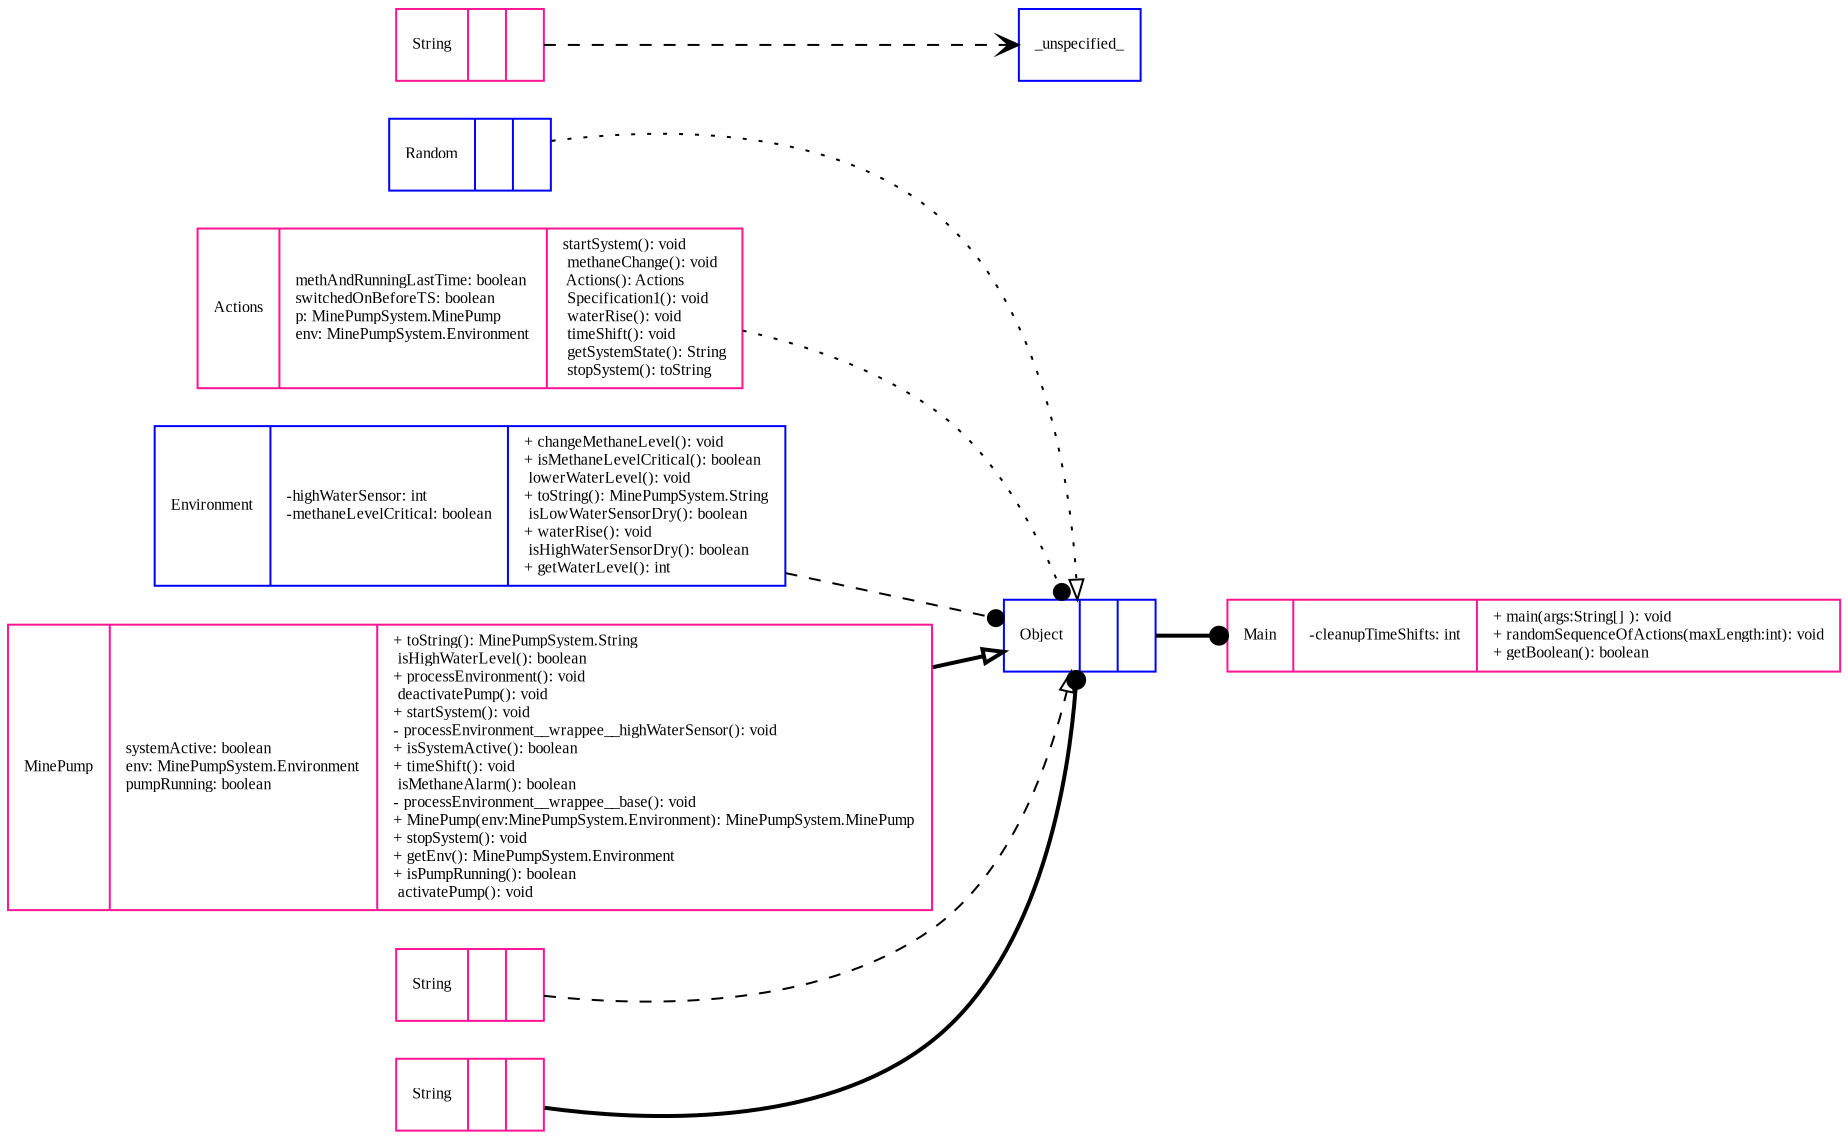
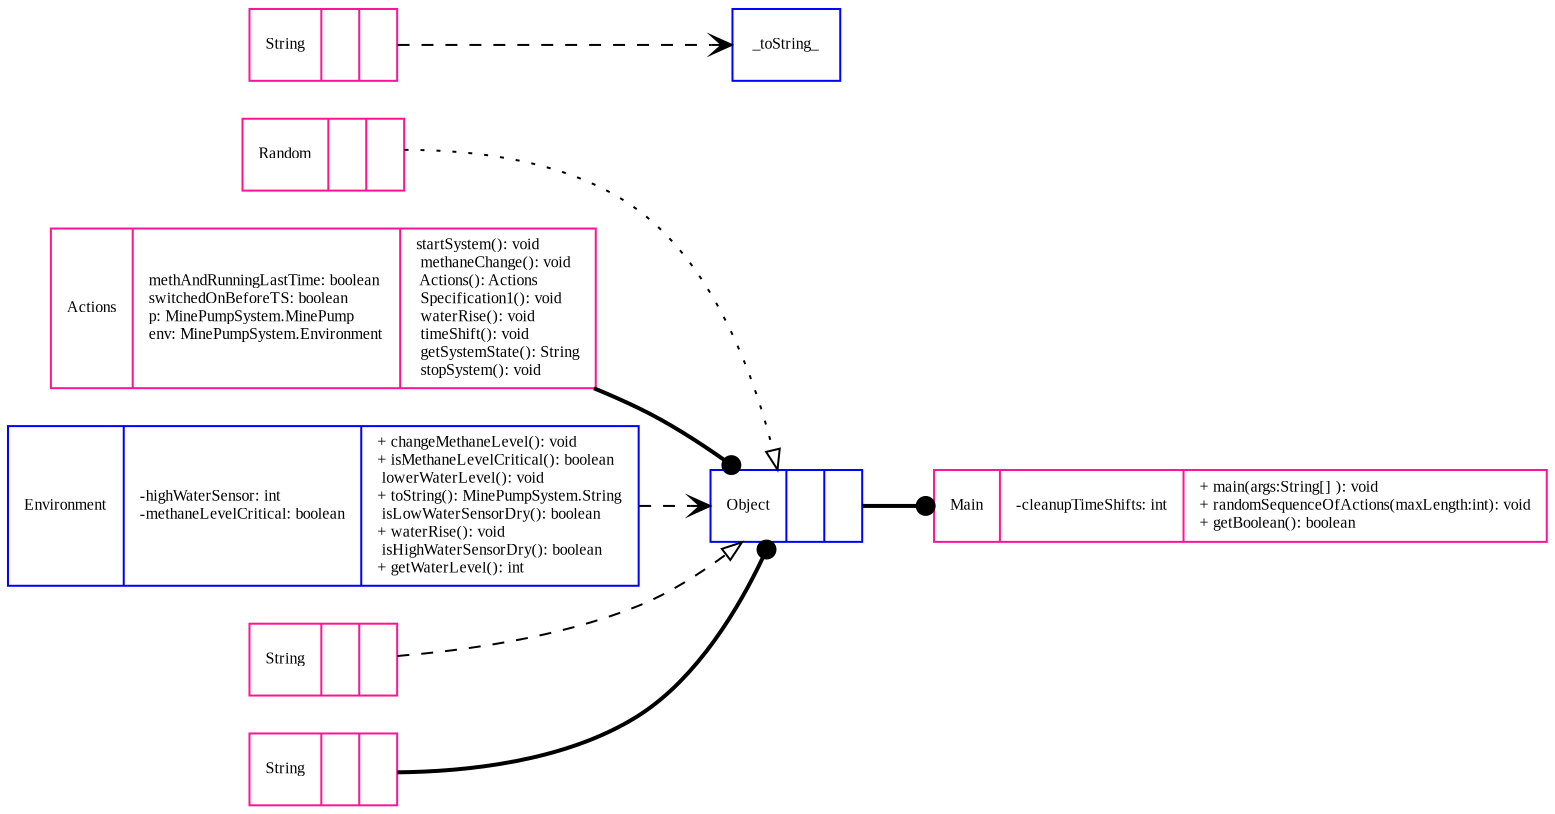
node "_unspecified_": label "_unspecified_" -> "_toString_"
node "Random": color blue -> deeppink
node "Actions": text "stopSystem(): toString" -> "stopSystem(): void"
edge "Actions" -> "Object": style dotted -> bold
edge "Environment" -> "Object": arrowhead dot -> vee
node "MinePump": removed
